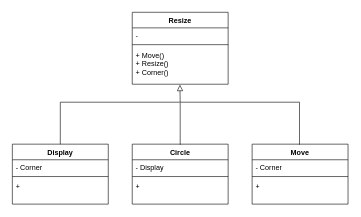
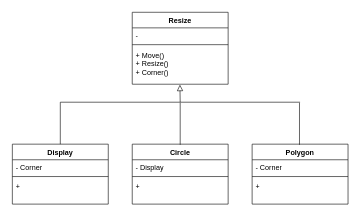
node "Move": label "Move" -> "Polygon"
